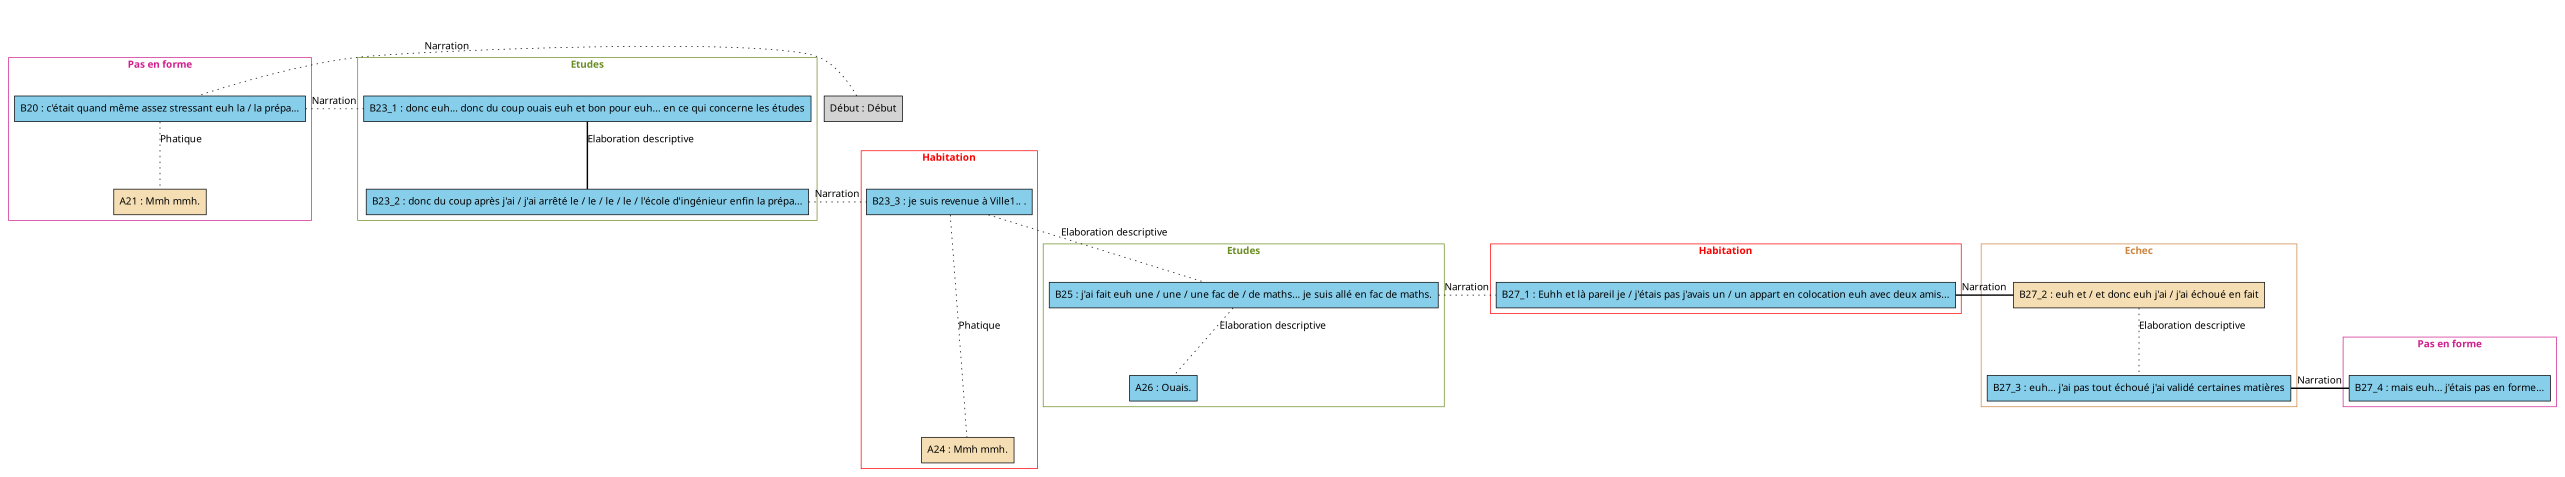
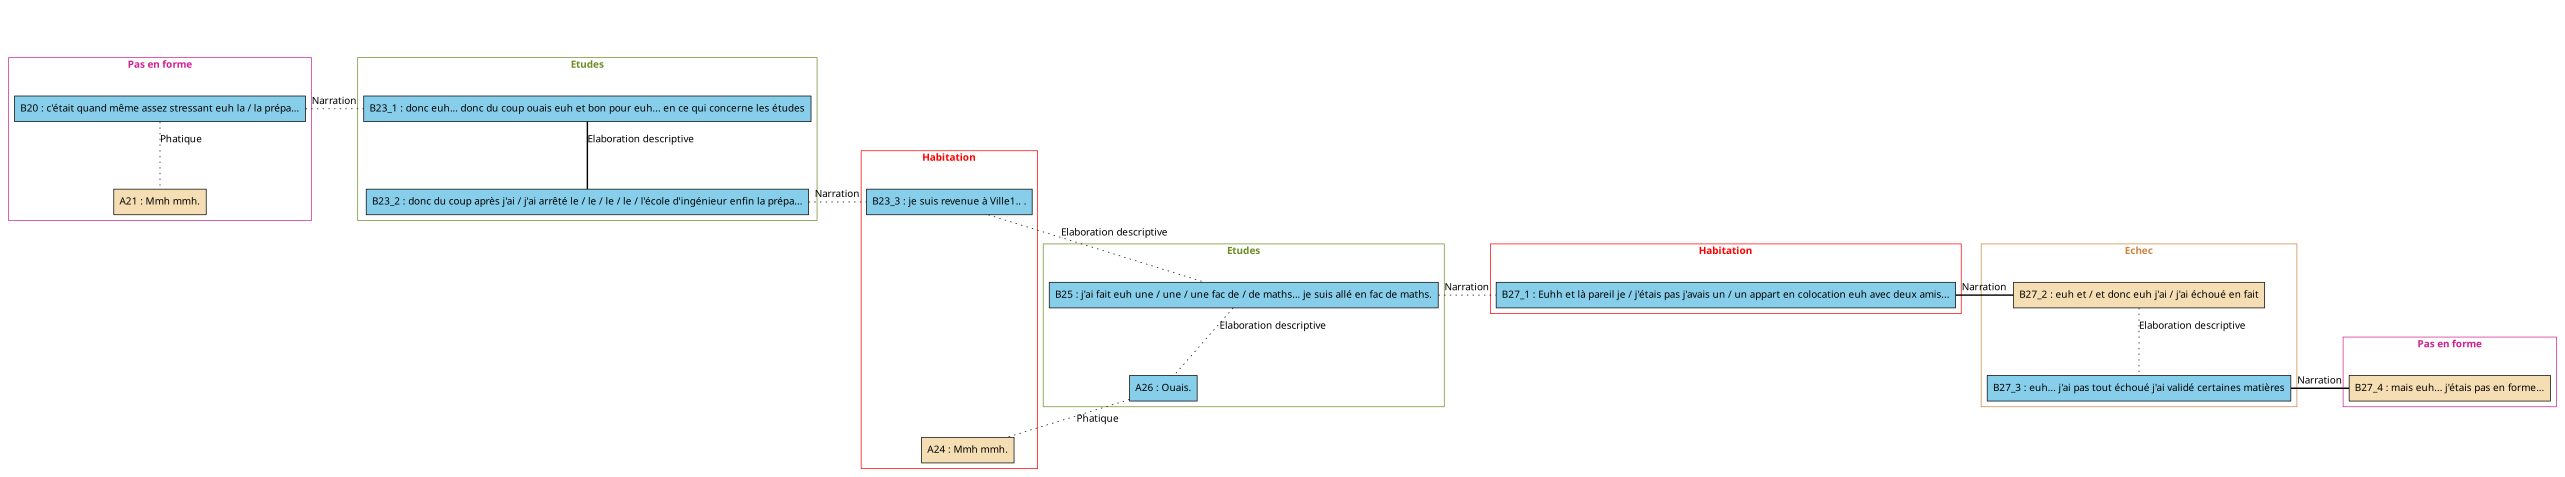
node "Début : Début": removed
edge "B23_3 : je suis revenue à Ville1.. ." -- "A24 : Mmh mmh.": now "A26 : Ouais." -- "A24 : Mmh mmh."
node "B27_4 : mais euh... j'étais pas en forme...": fillcolor skyblue -> wheat
